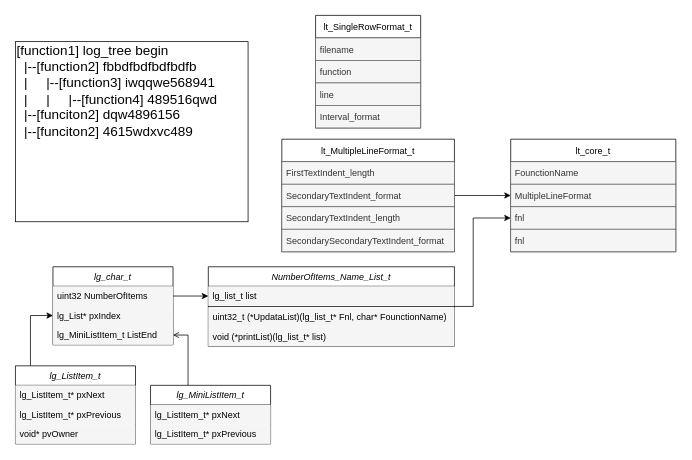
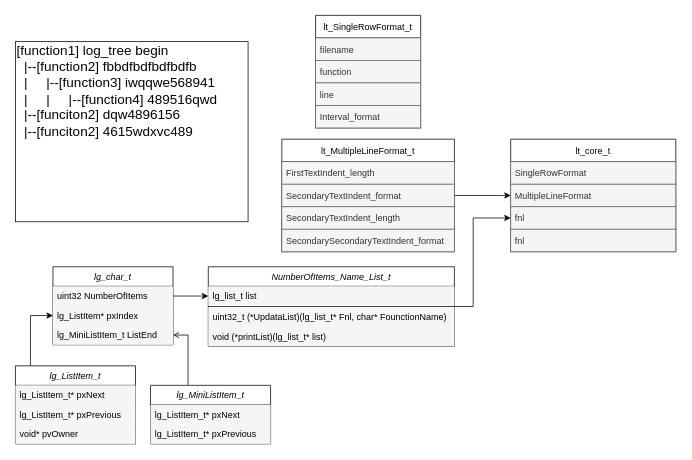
node "FounctionName": label "FounctionName" -> "SingleRowFormat"
node "lg_List* pxIndex": label "lg_List* pxIndex" -> "lg_ListItem* pxIndex"
